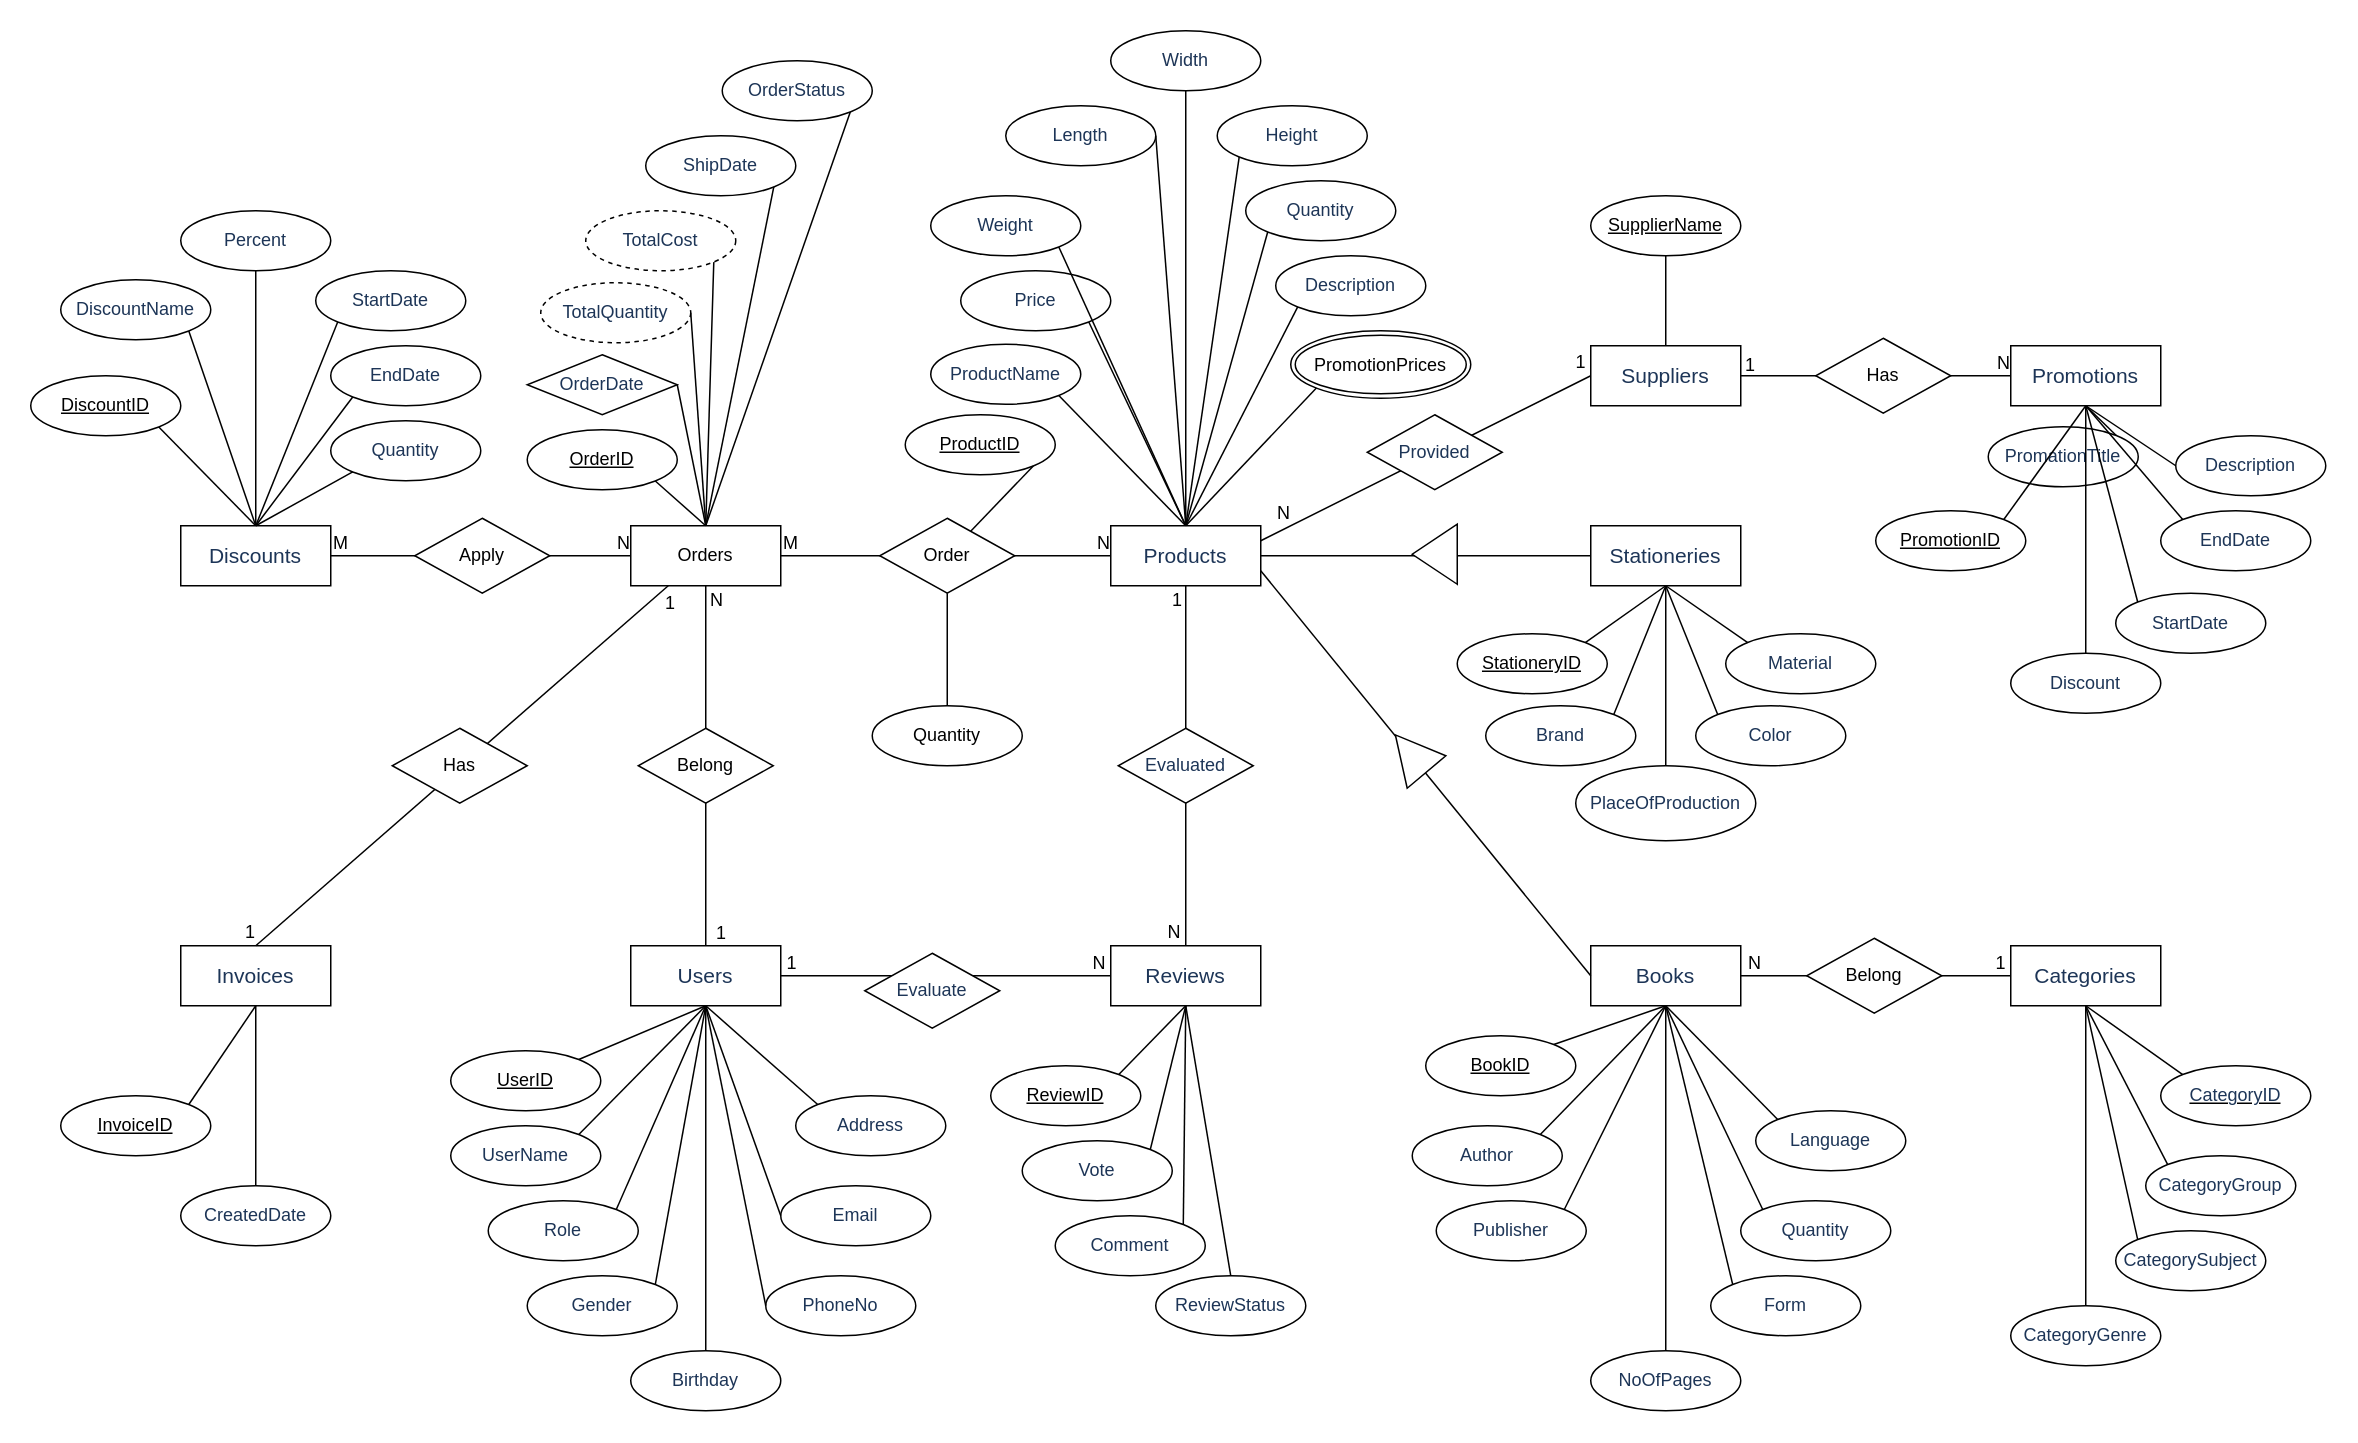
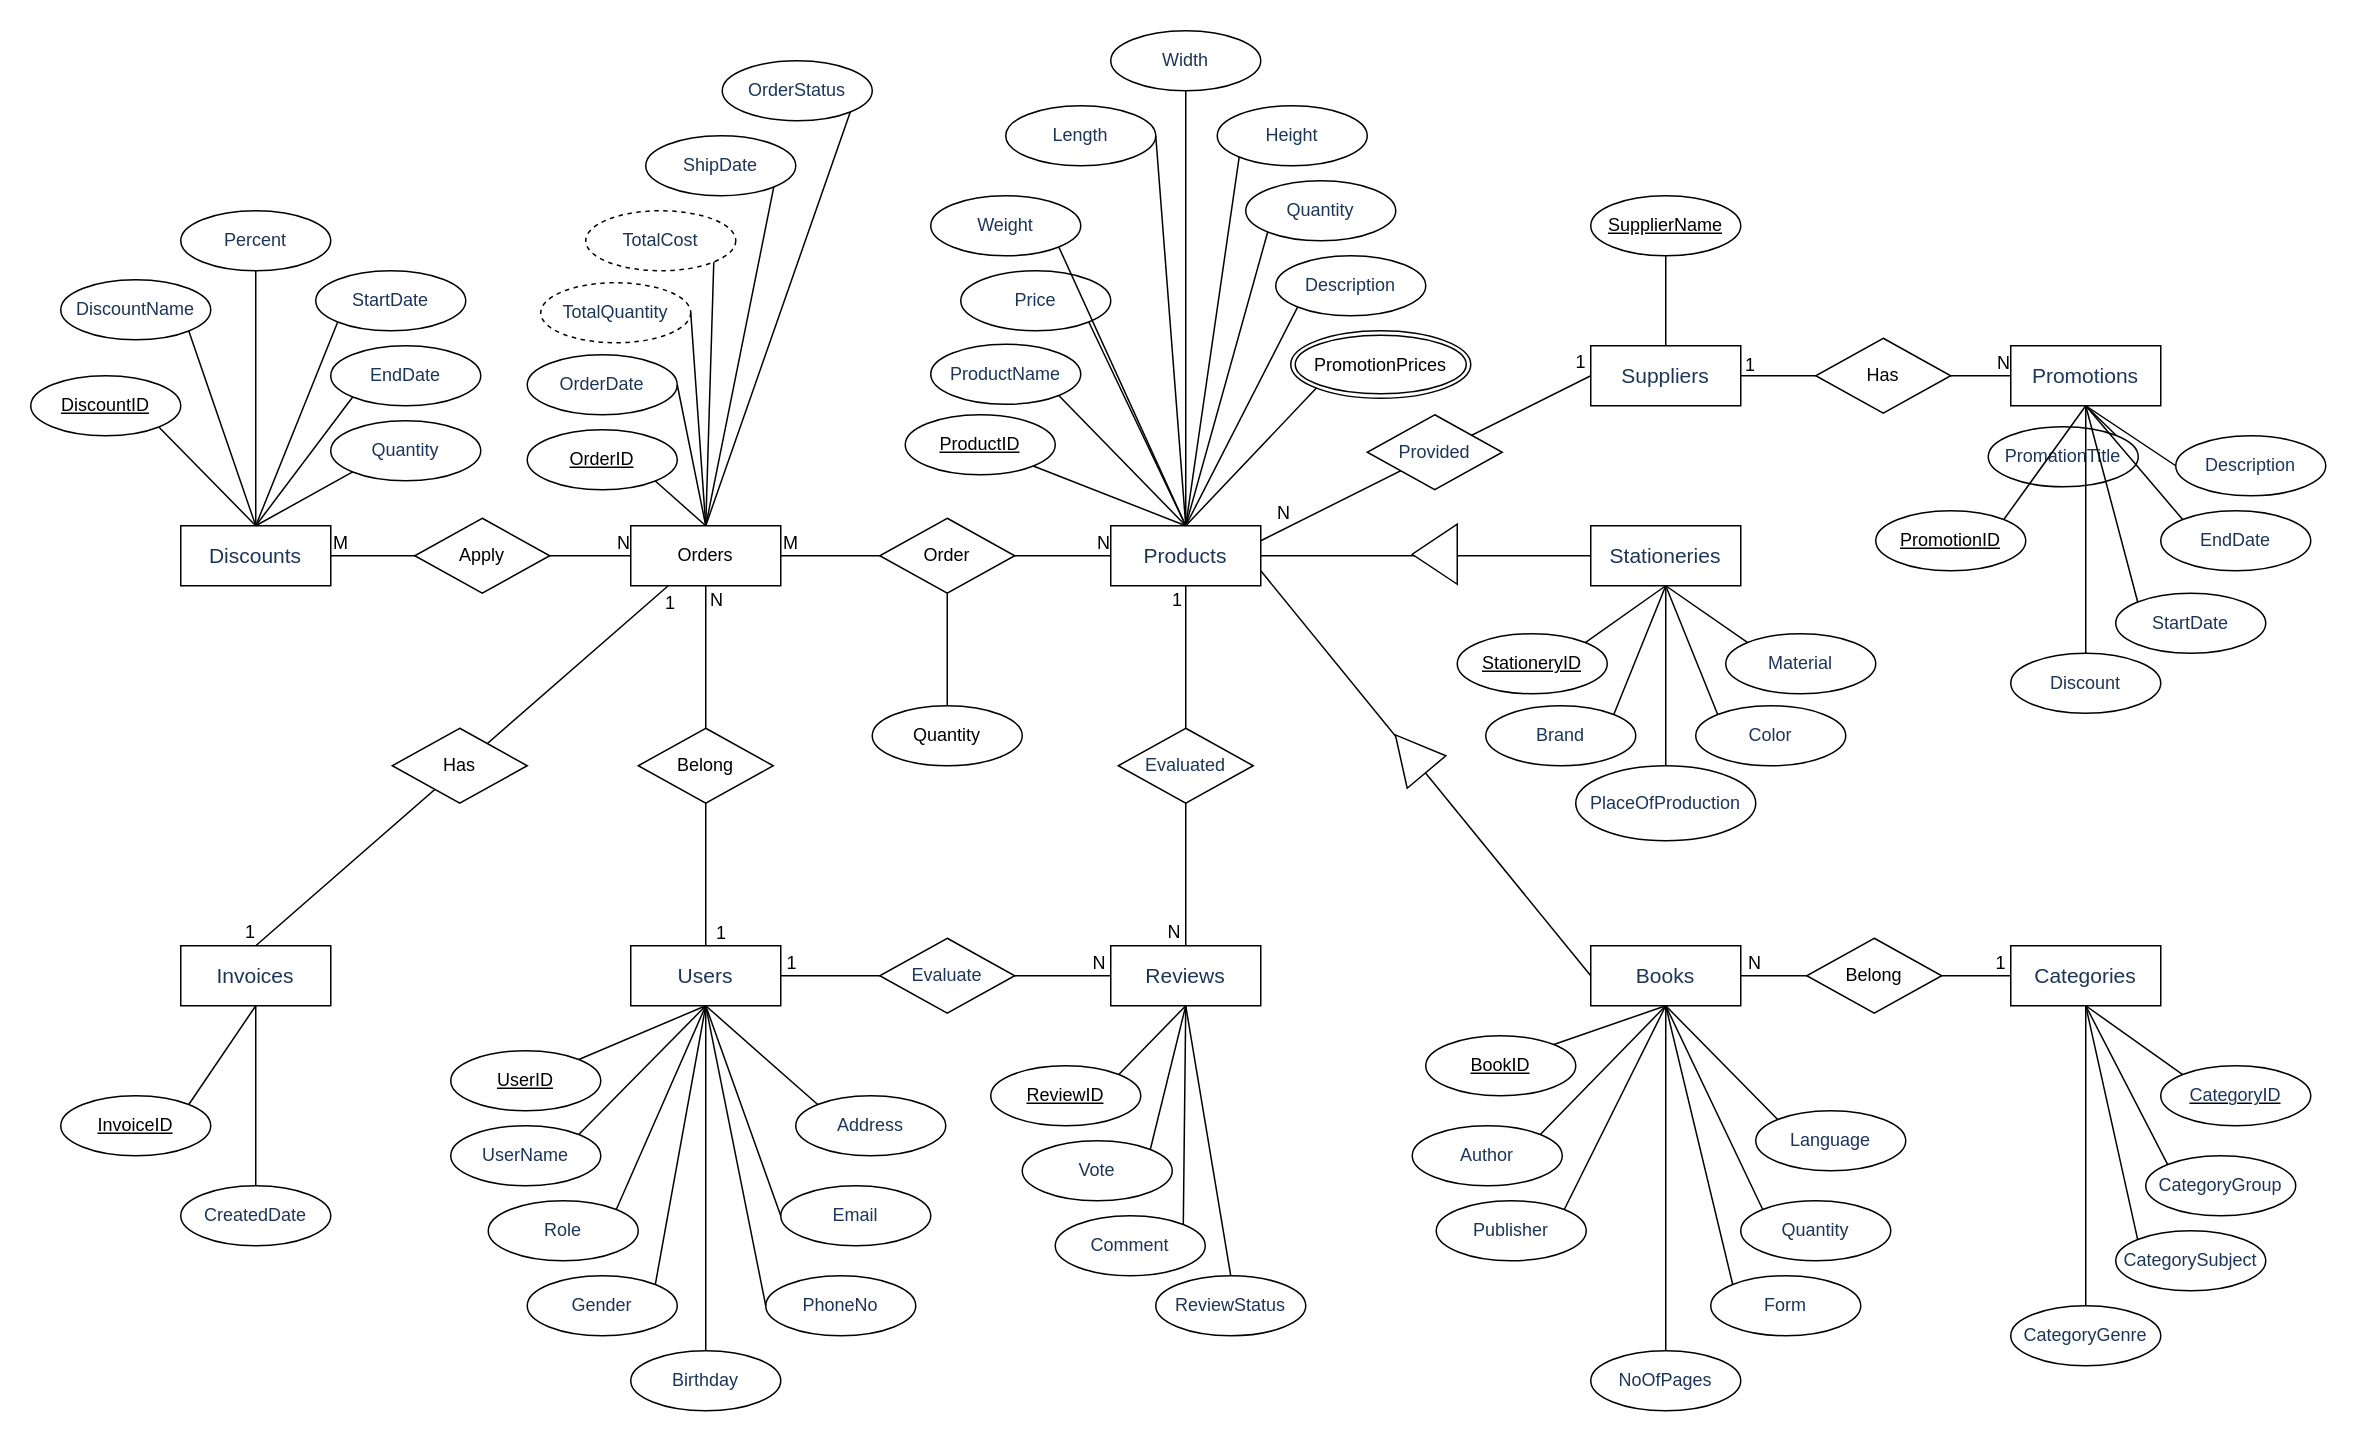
node "OrderDate": shape diamond -> ellipse
edge "ProductID" -- "Order": now "ProductID" -- "Products"
node "Evaluate": moved (932, 991) -> (947, 976)
